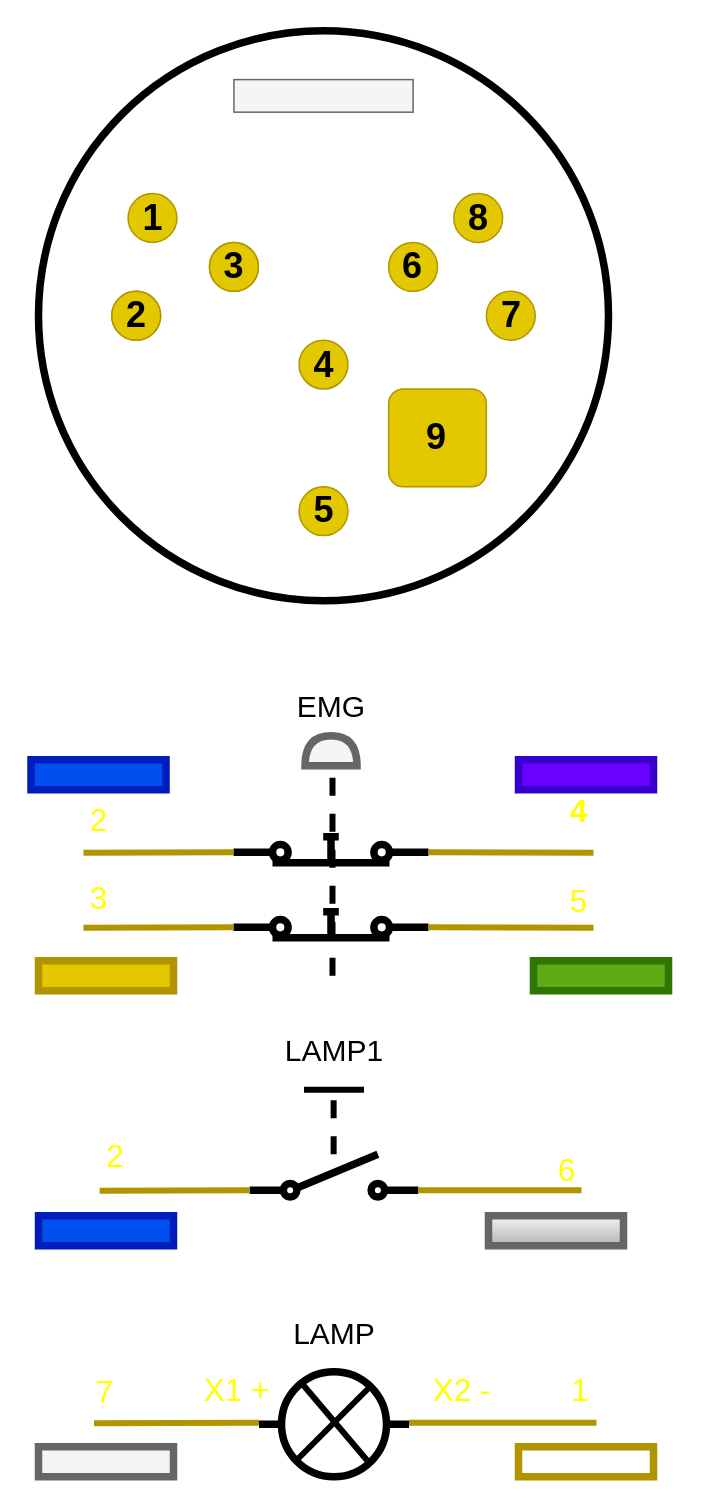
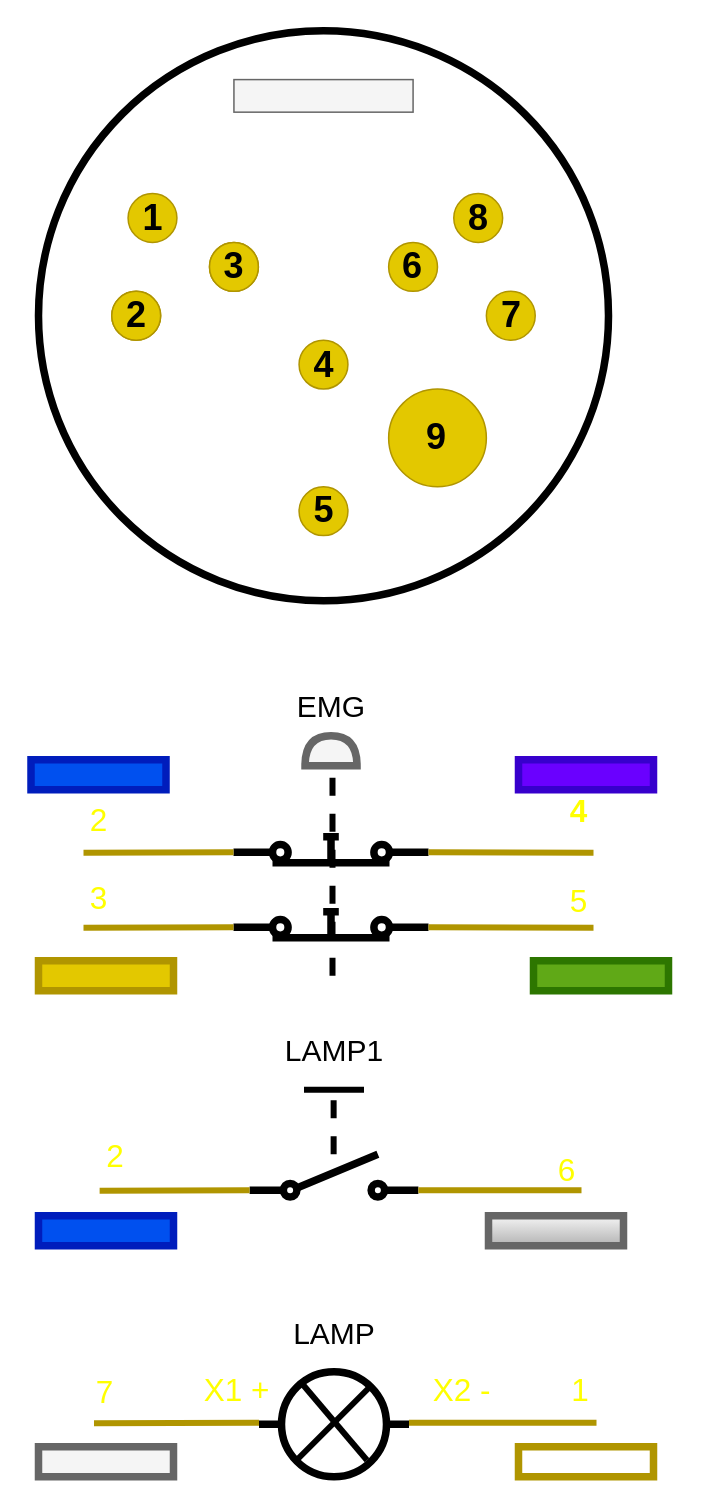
node "9": shape rounded rectangle -> ellipse
